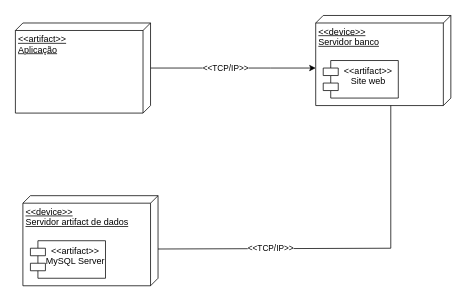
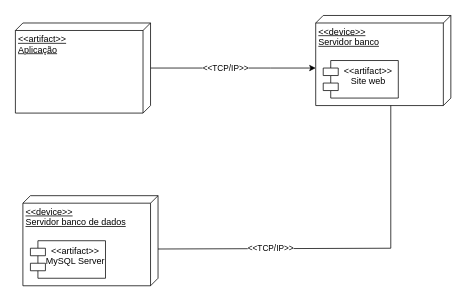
node "<<device>> Servidor artifact de dados": label "<<device>> Servidor artifact de dados" -> "<<device>> Servidor banco de dados"
